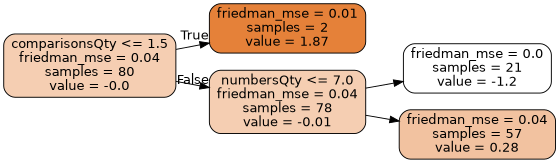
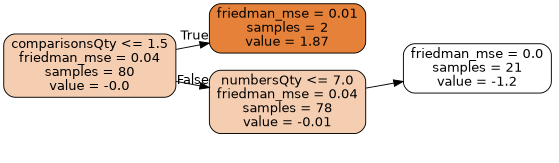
node "friedman_mse = 0.04 samples = 57 value = 0.28": removed
